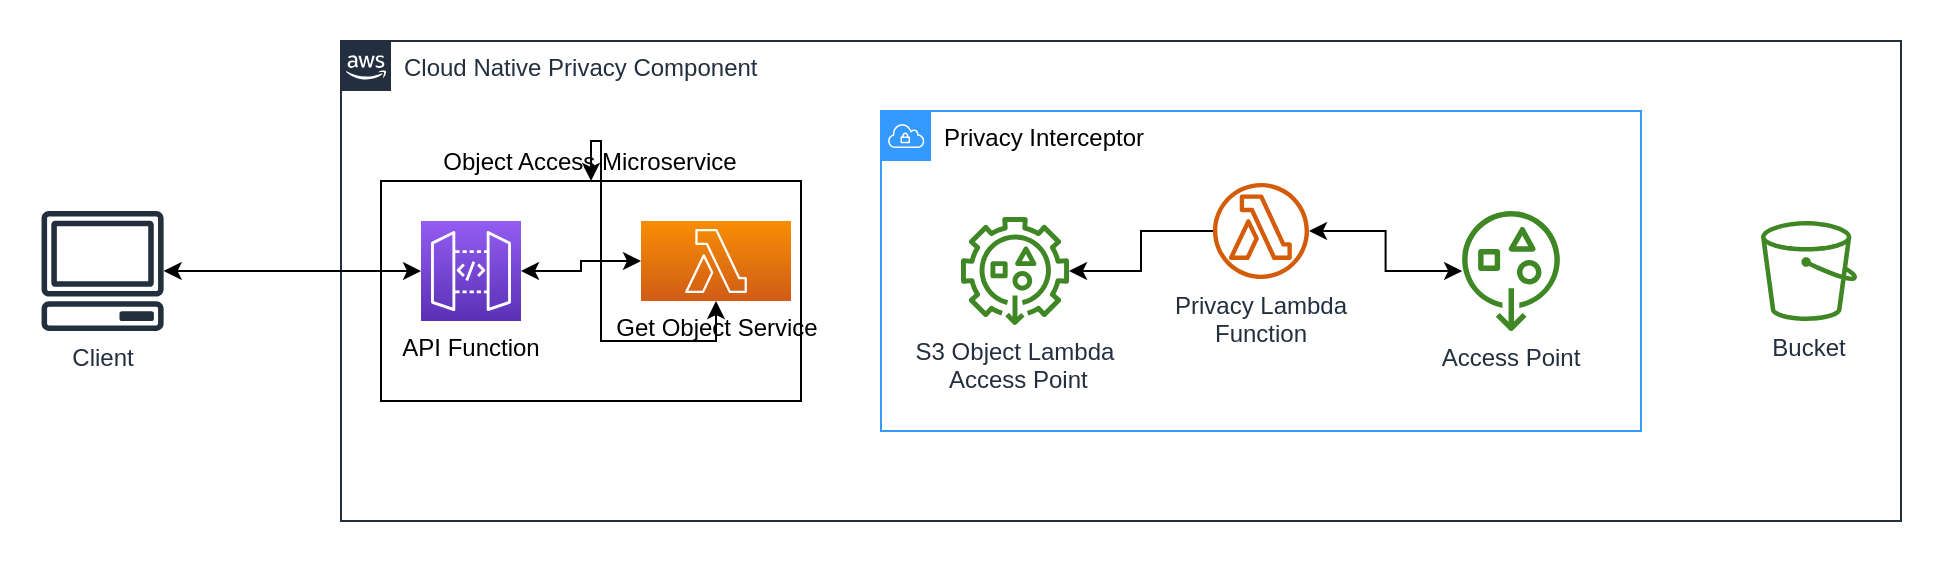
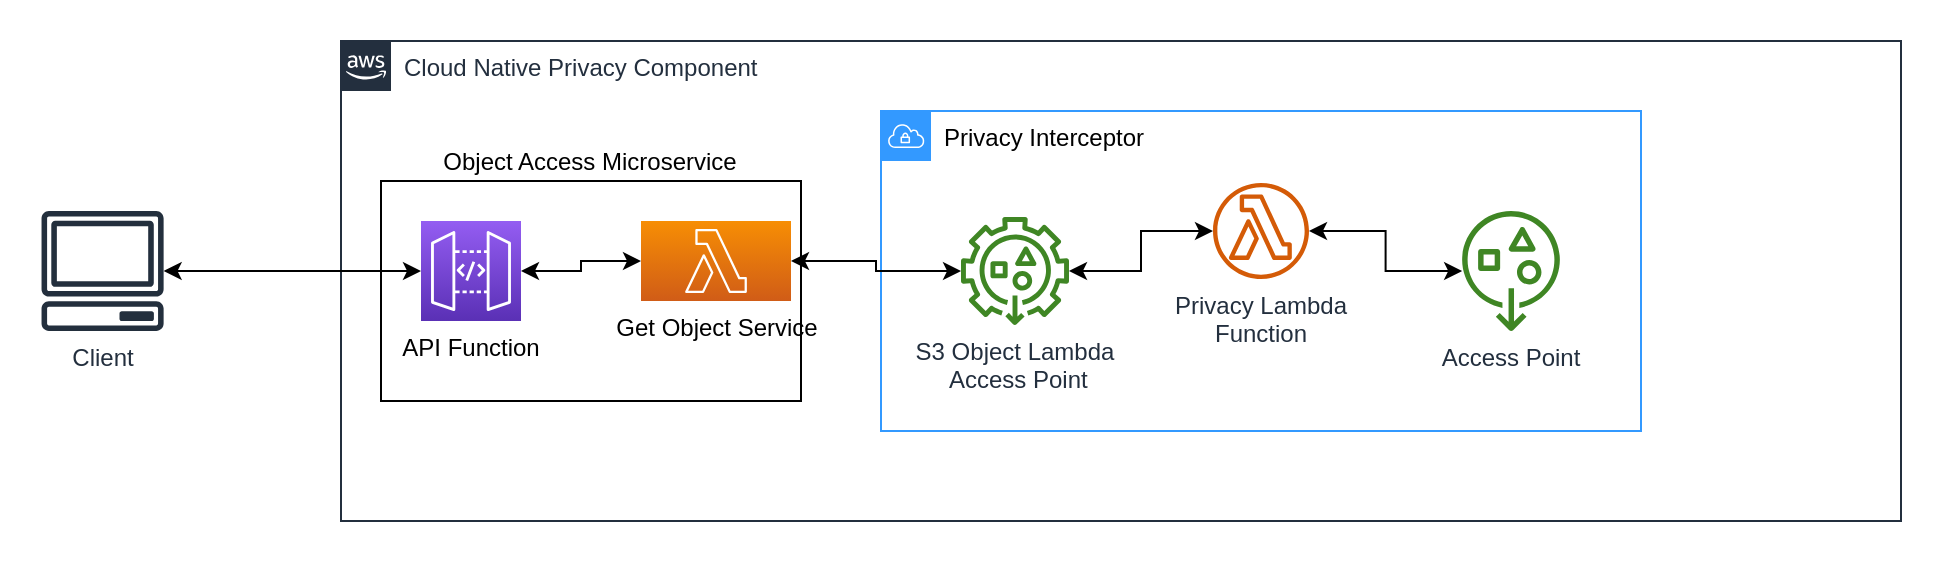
edge "Privacy Lambda Function" -> "S3 Object Lambda Access Point": arrowhead none -> classic
node "Bucket": removed
edge "Get Object Service" -- "Object Access Microservice": now "Get Object Service" -- "S3 Object Lambda Access Point"
